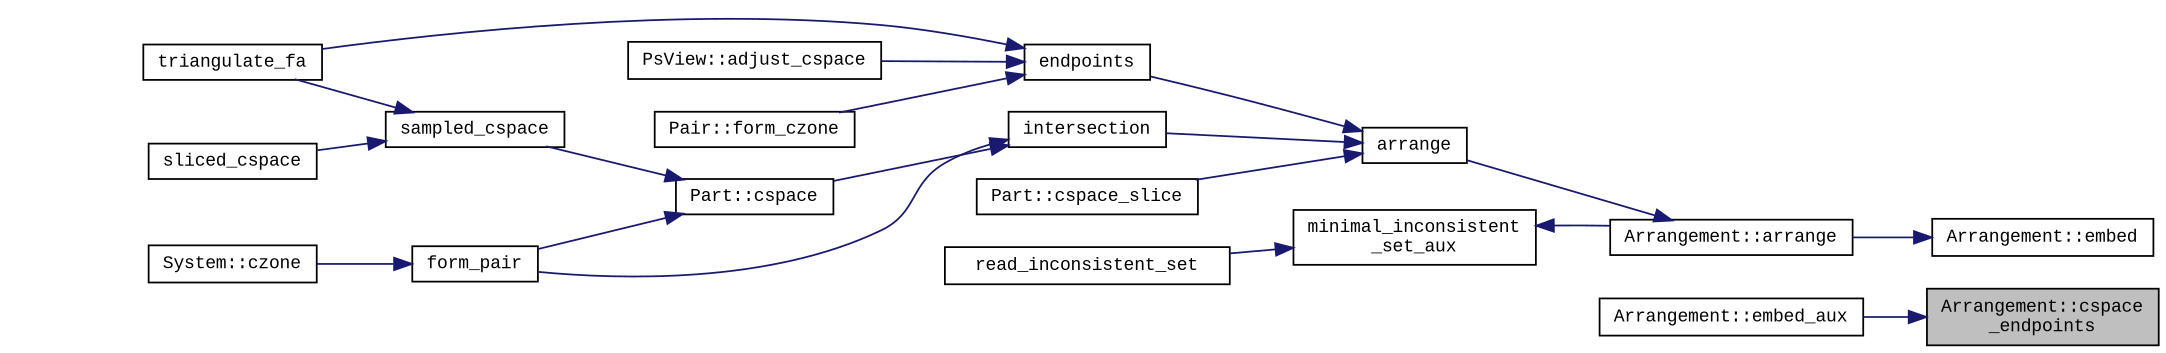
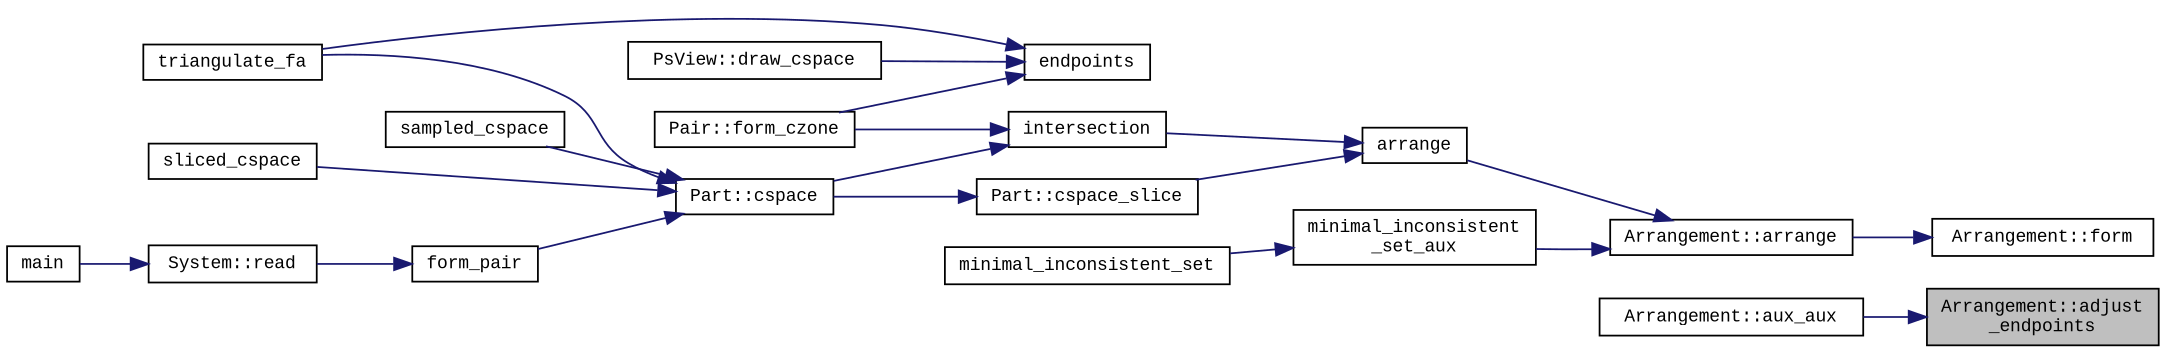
node "PsView::adjust_cspace": label "PsView::adjust_cspace" -> "PsView::draw_cspace"
edge "triangulate_fa" -> "sampled_cspace": now "triangulate_fa" -> "Part::cspace"
edge "endpoints" -> "arrange": removed
edge "sliced_cspace" -> "sampled_cspace": now "sliced_cspace" -> "Part::cspace"
edge "Part::cspace" -> "Part::cspace_slice": added
edge "Arrangement::arrange" -> "minimal_inconsistent _set_aux": reversed
node "Arrangement::embed": label "Arrangement::embed" -> "Arrangement::form"
edge "form_pair" -> "intersection": now "Pair::form_czone" -> "intersection"
node "main": added
node "System::czone": label "System::czone" -> "System::read"
node "read_inconsistent_set": label "read_inconsistent_set" -> "minimal_inconsistent_set"
node "Arrangement::embed_aux": label "Arrangement::embed_aux" -> "Arrangement::aux_aux"
node "Arrangement::cspace _endpoints": label "Arrangement::cspace _endpoints" -> "Arrangement::adjust _endpoints"
